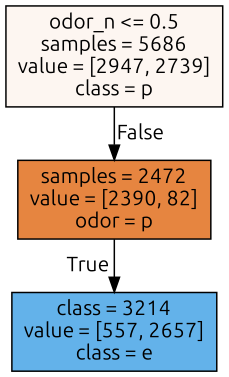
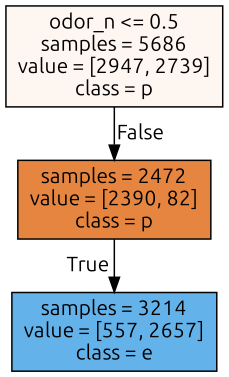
node "samples = 2472 value = [2390, 82] odor = p": label "samples = 2472 value = [2390, 82] odor = p" -> "samples = 2472 value = [2390, 82] class = p"
node "class = 3214 value = [557, 2657] class = e": label "class = 3214 value = [557, 2657] class = e" -> "samples = 3214 value = [557, 2657] class = e"
